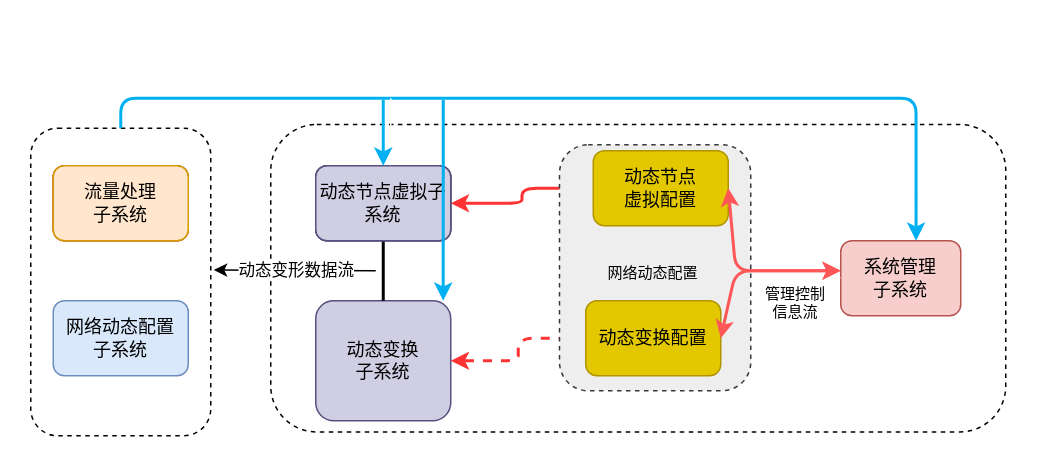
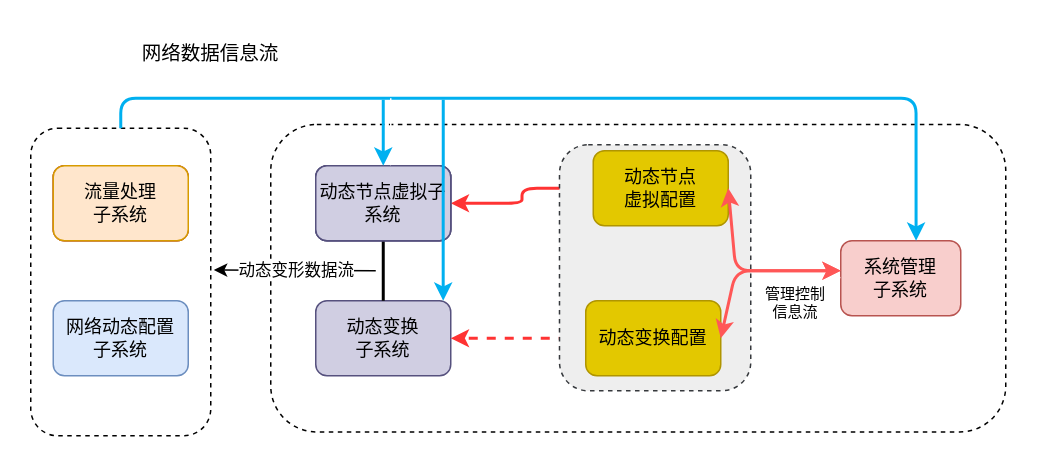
node "网络数据信息流": added
node "网络动态配置": removed
node "动态变换子系统": size 135x120 -> 135x75
